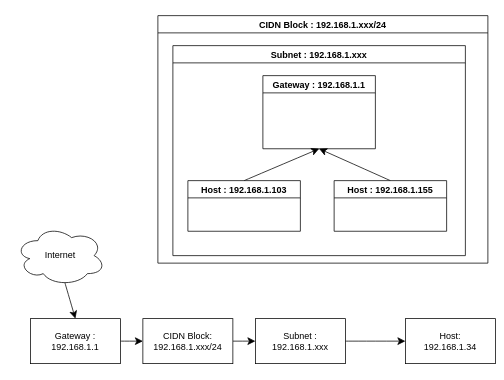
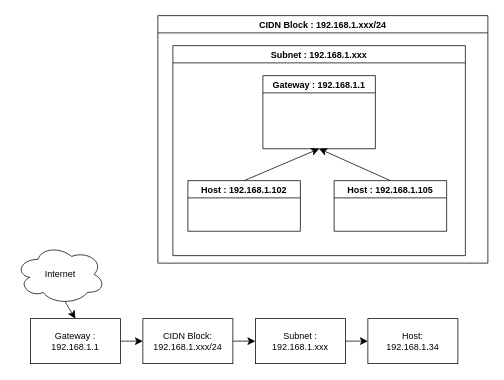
node "Host : 192.168.1.103": label "Host : 192.168.1.103" -> "Host : 192.168.1.102"
node "Host : 192.168.1.155": label "Host : 192.168.1.155" -> "Host : 192.168.1.105"
node "Internet": moved (60, 255) -> (60, 274)
node "Host: 192.168.1.34": moved (450, 341) -> (413, 341)
